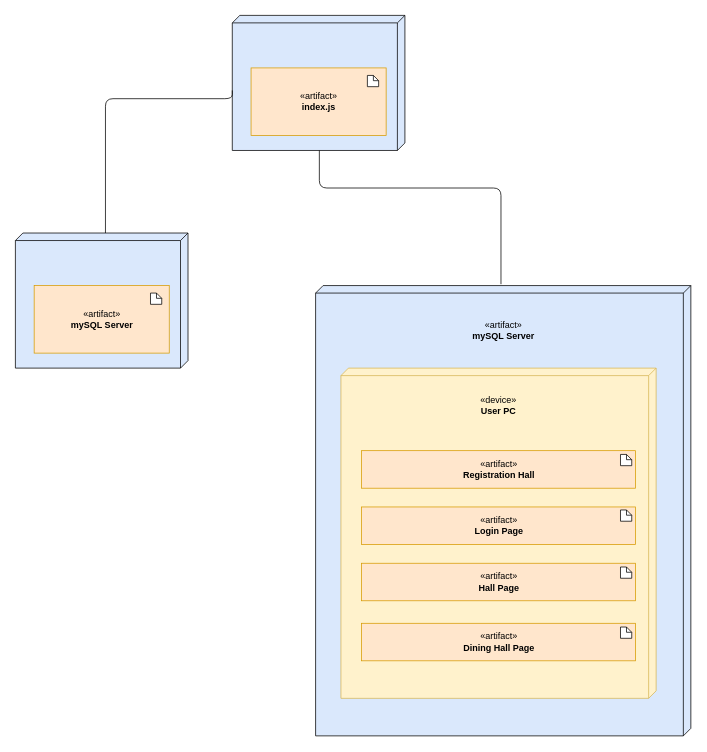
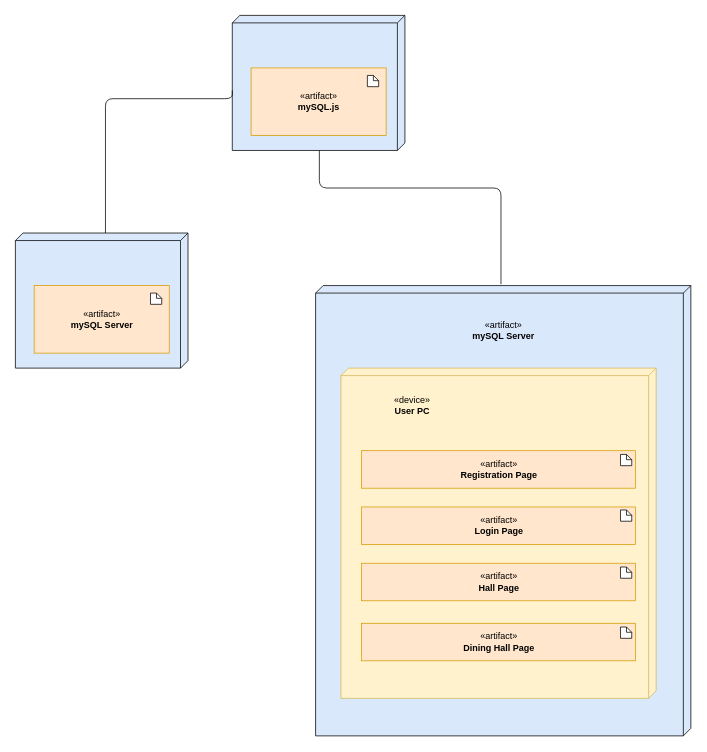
node "«artifact» index.js": label "«artifact» index.js" -> "«artifact» mySQL.js"
node "«device» User PC": moved (498, 405) -> (412, 405)
node "«artifact» Registration Hall": label "«artifact» Registration Hall" -> "«artifact» Registration Page"
